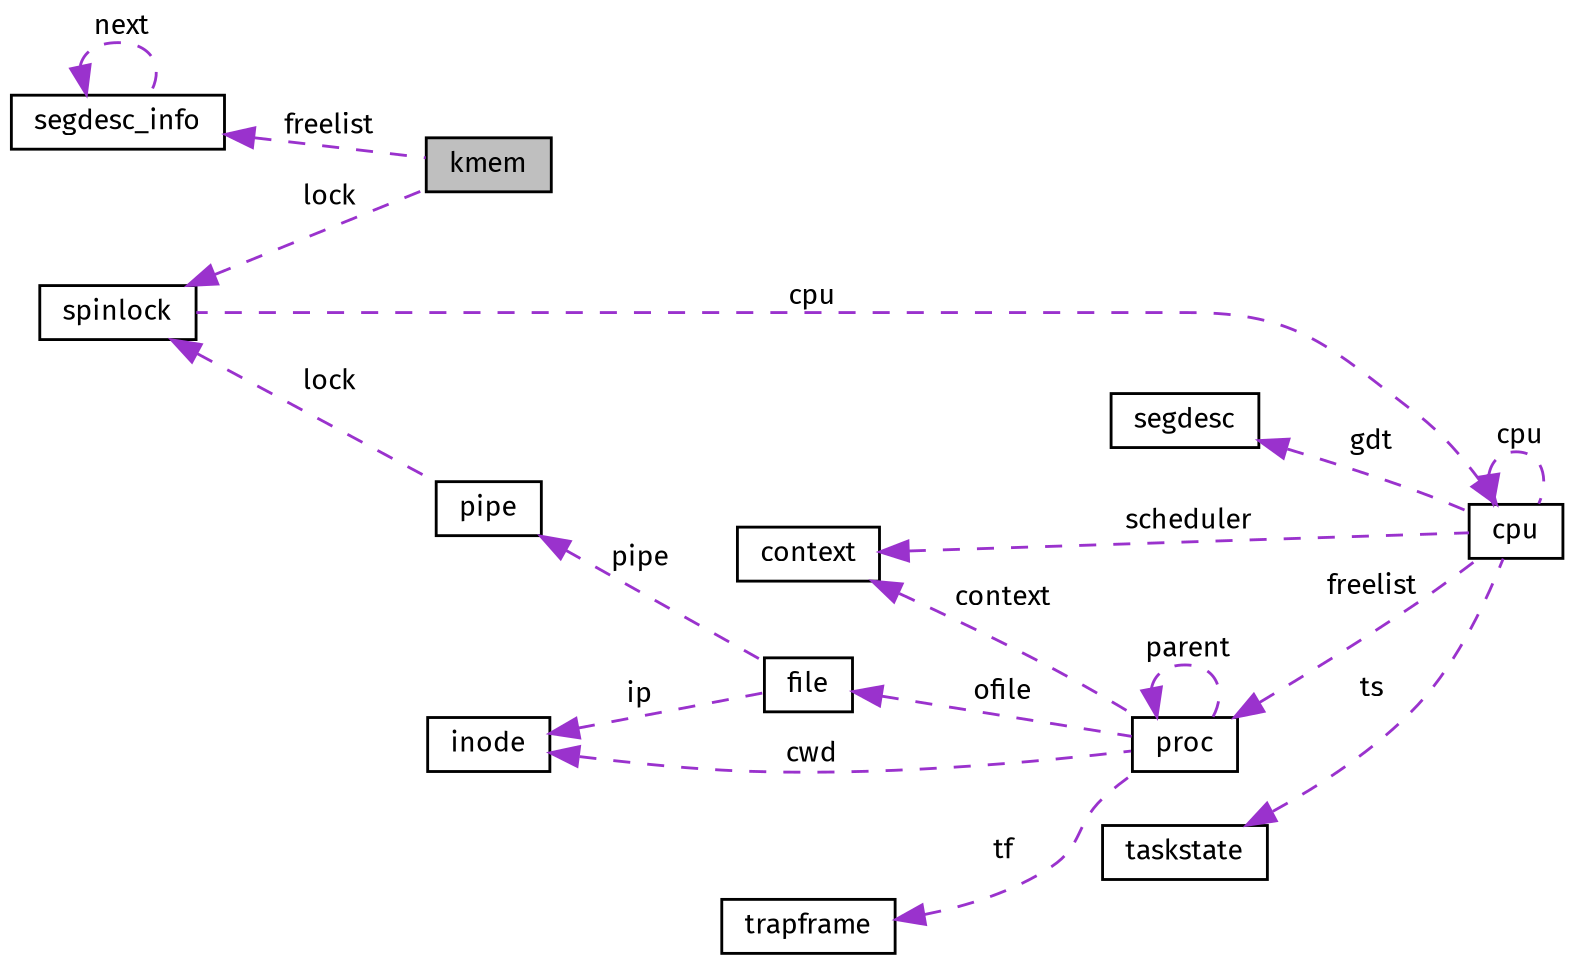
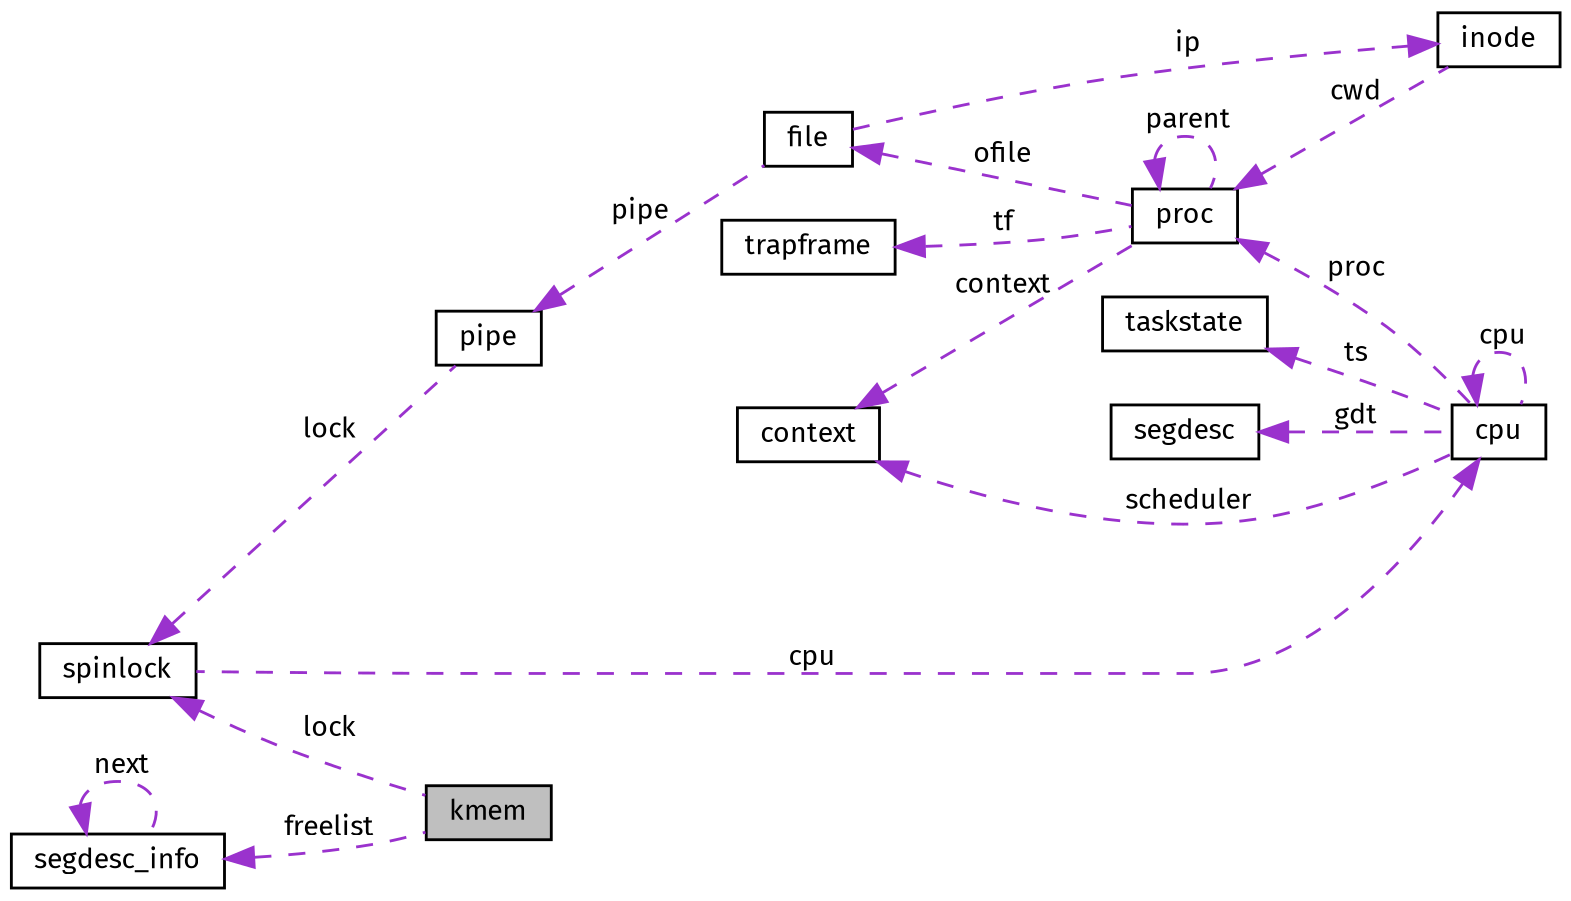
edge "cpu" -> "proc": label " freelist" -> " proc"
edge "proc" -> "inode": reversed
